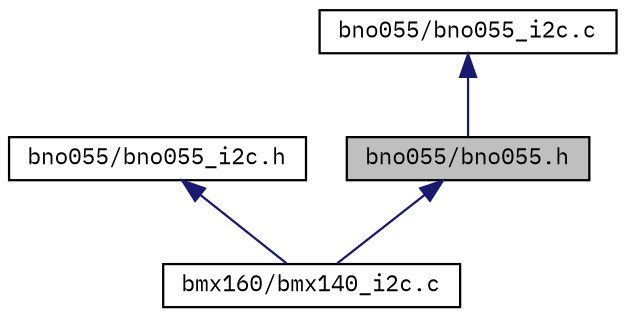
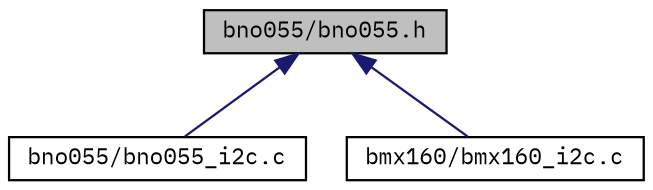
edge "bno055/bno055.h" -> "bno055/bno055_i2c.c": reversed
node "bno055/bno055_i2c.h": removed
node "bmx160/bmx140_i2c.c": label "bmx160/bmx140_i2c.c" -> "bmx160/bmx160_i2c.c"
